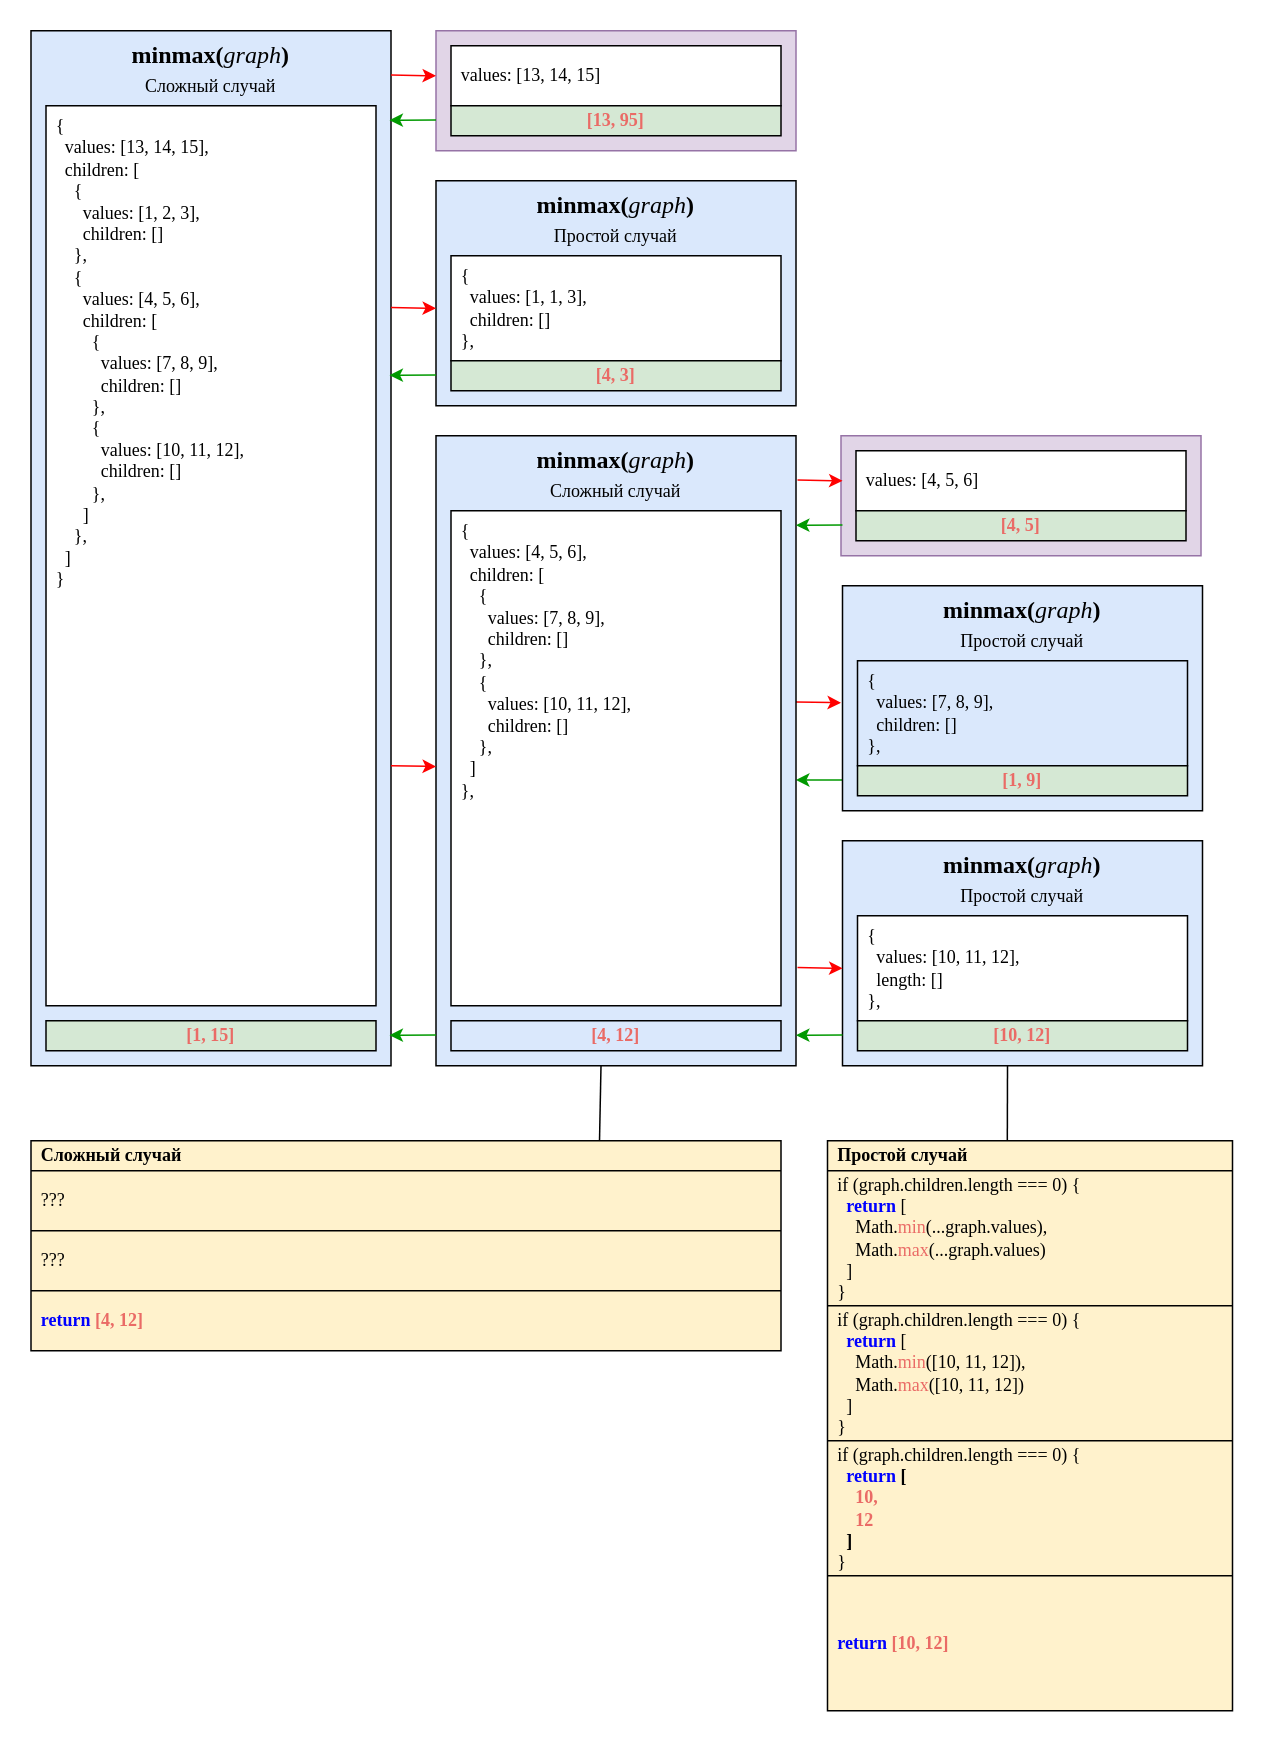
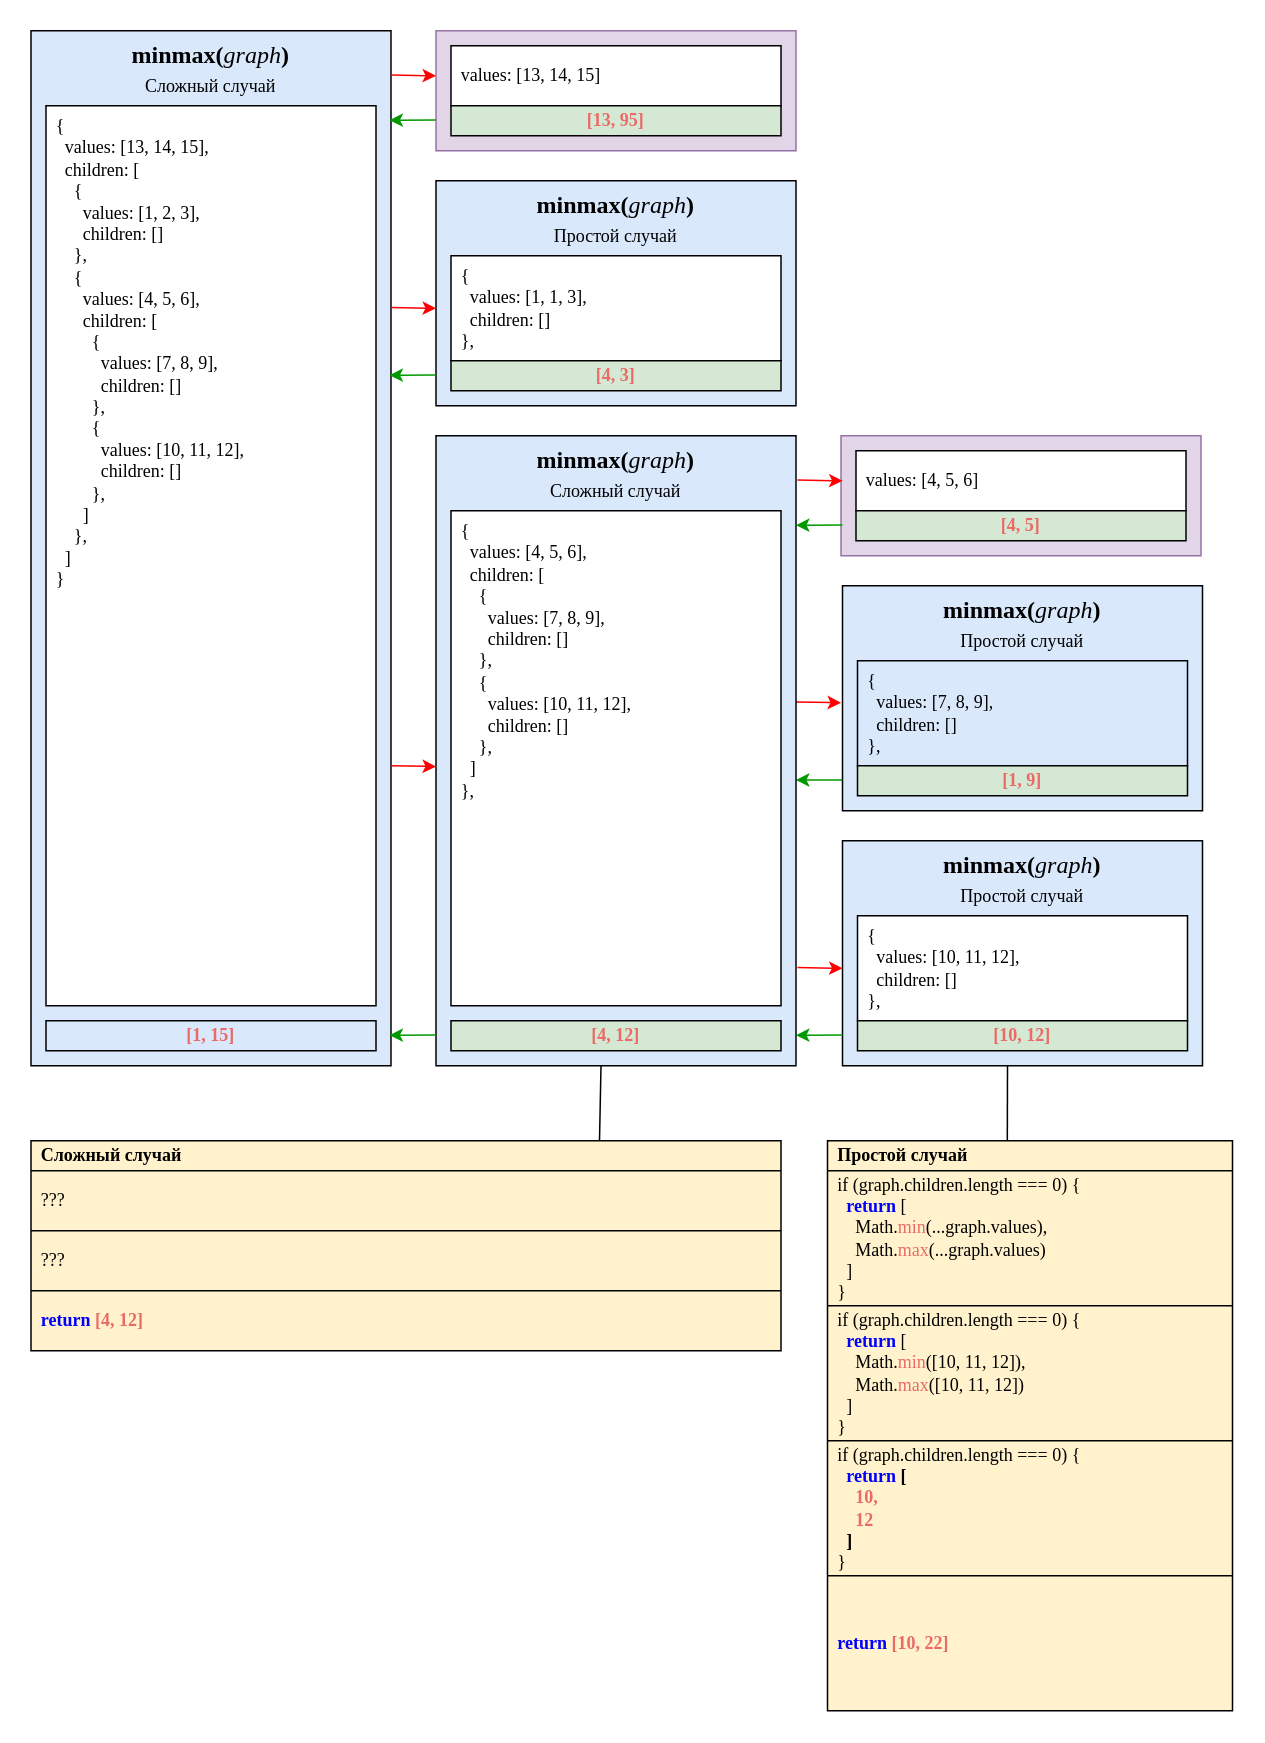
node "{ values: [10, 11, 12], length: [] },": label "{ values: [10, 11, 12], length: [] }," -> "{ values: [10, 11, 12], children: [] },"
node "[1, 15]": fillcolor #d5e8d4 -> #dae8fc
node "[4, 12]": fillcolor #dae8fc -> #d5e8d4
node "return [10, 12]": label "return [10, 12]" -> "return [10, 22]"
